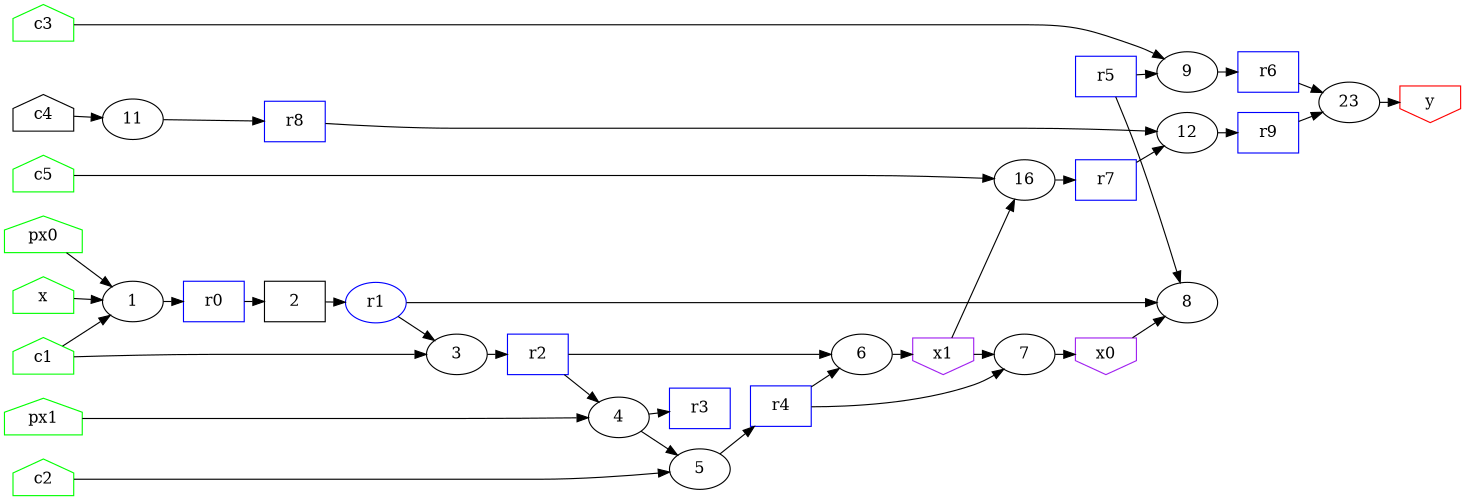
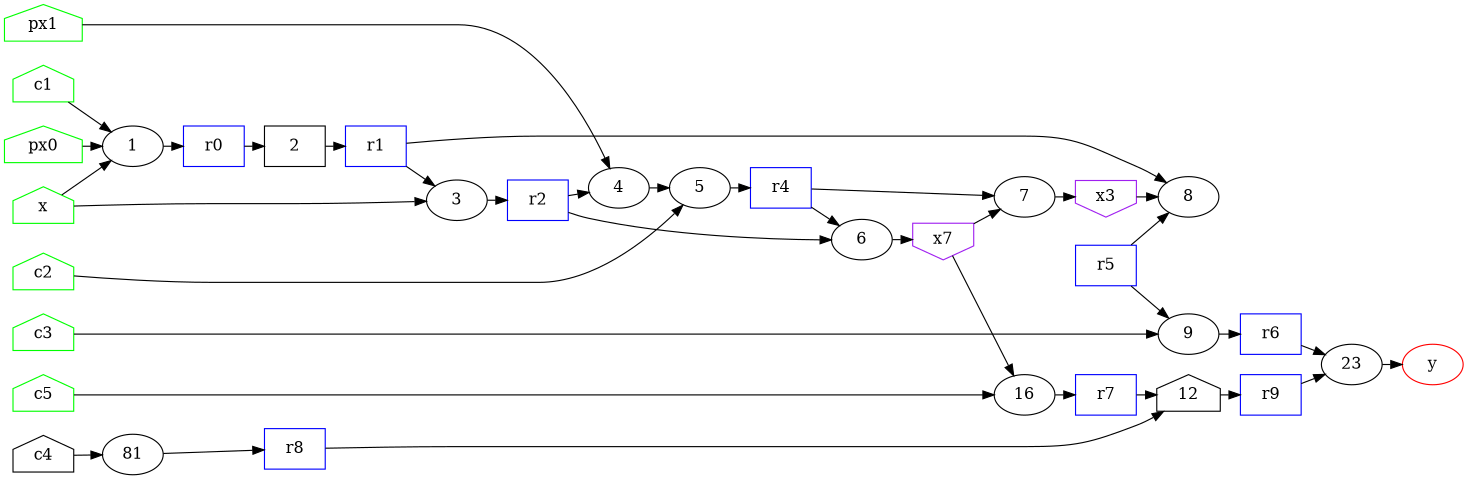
node "y": shape invhouse -> ellipse
node "11": label "11" -> "81"
node "12": shape ellipse -> house
node "r1": shape ellipse -> box
edge "c1" -> "3": now "x" -> "3"
node "x1": label "x1" -> "x7"
node "x0": label "x0" -> "x3"
node "r3": removed
